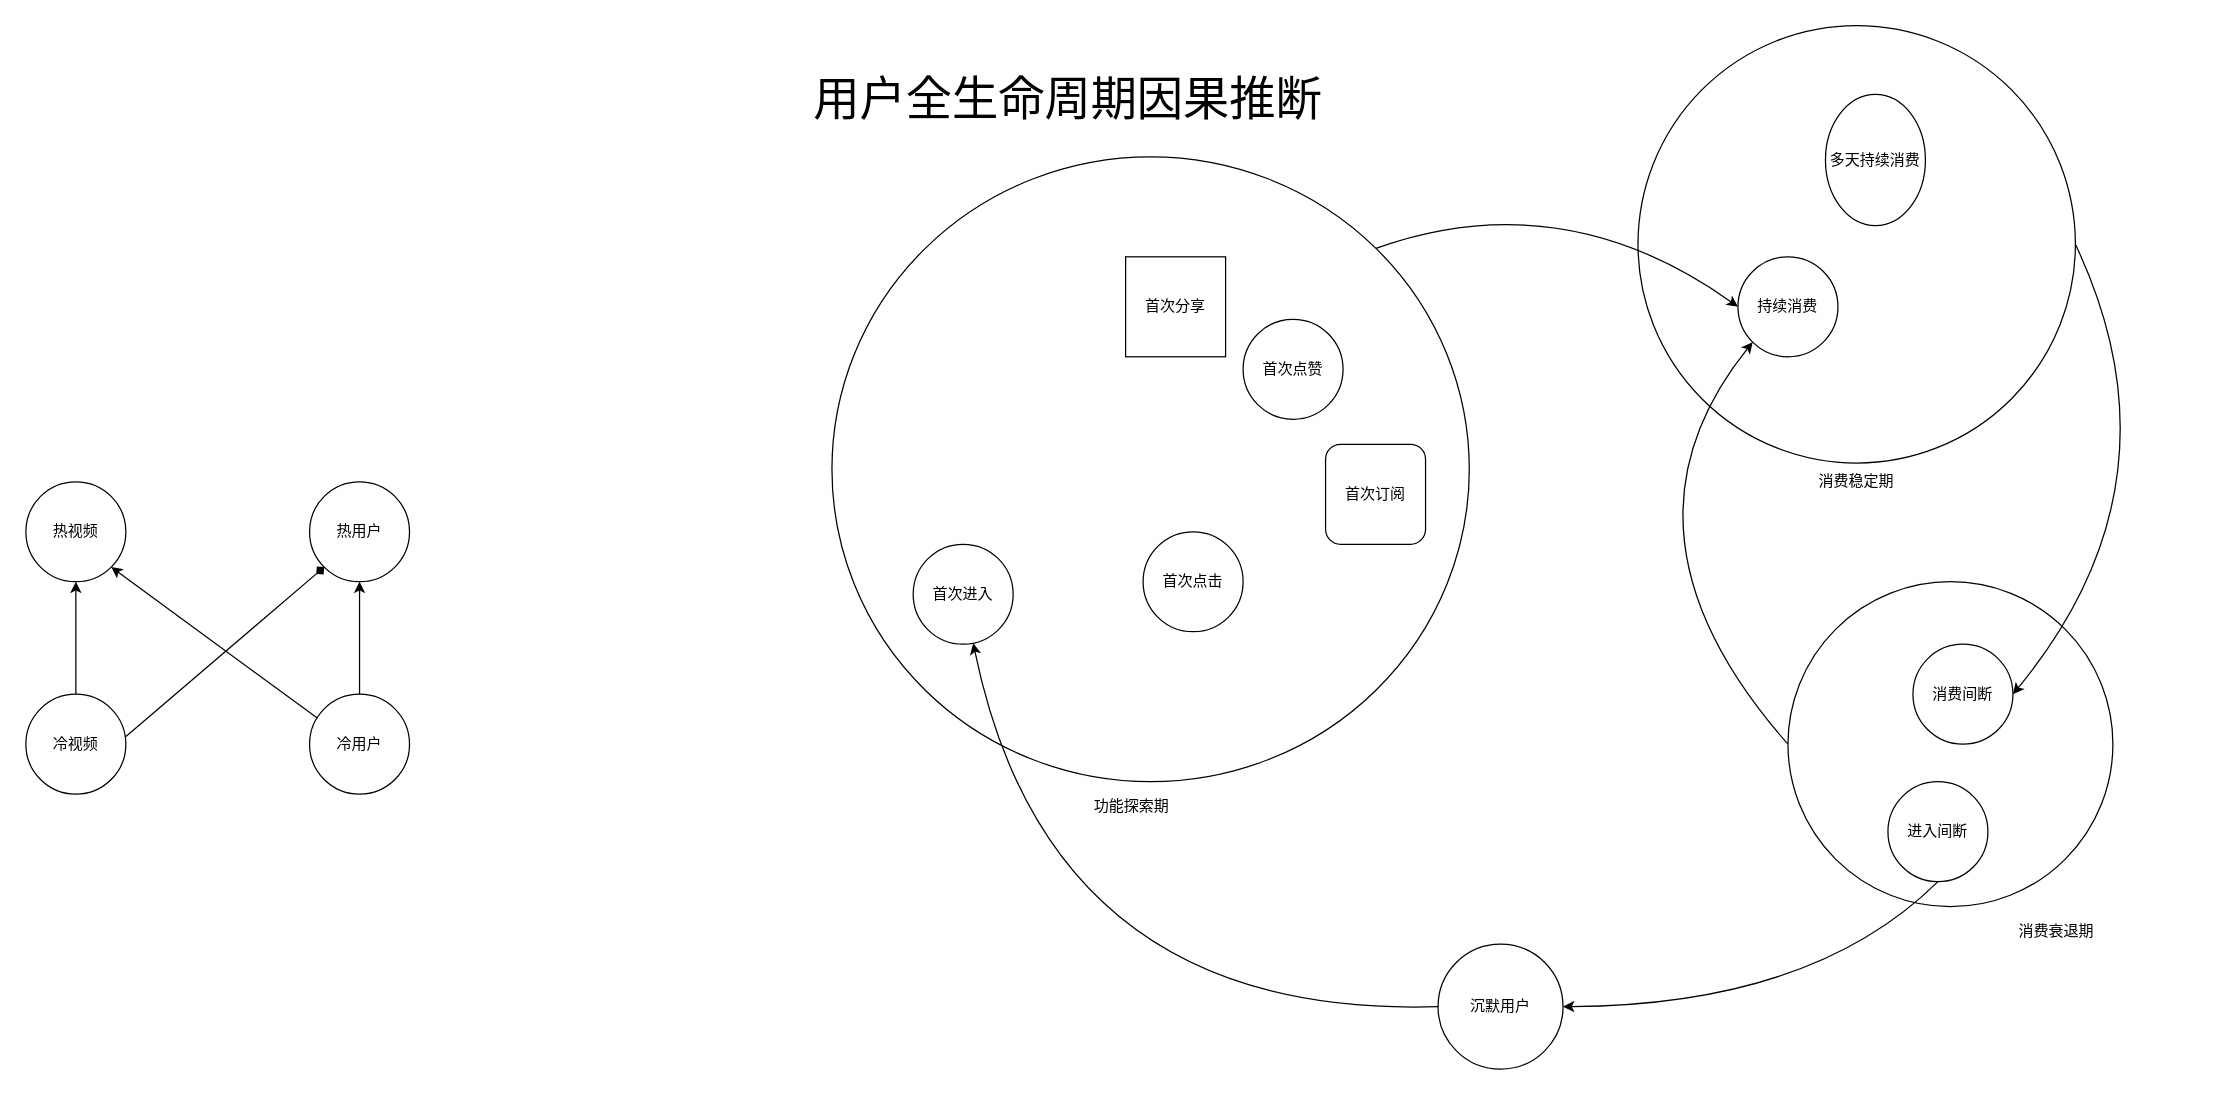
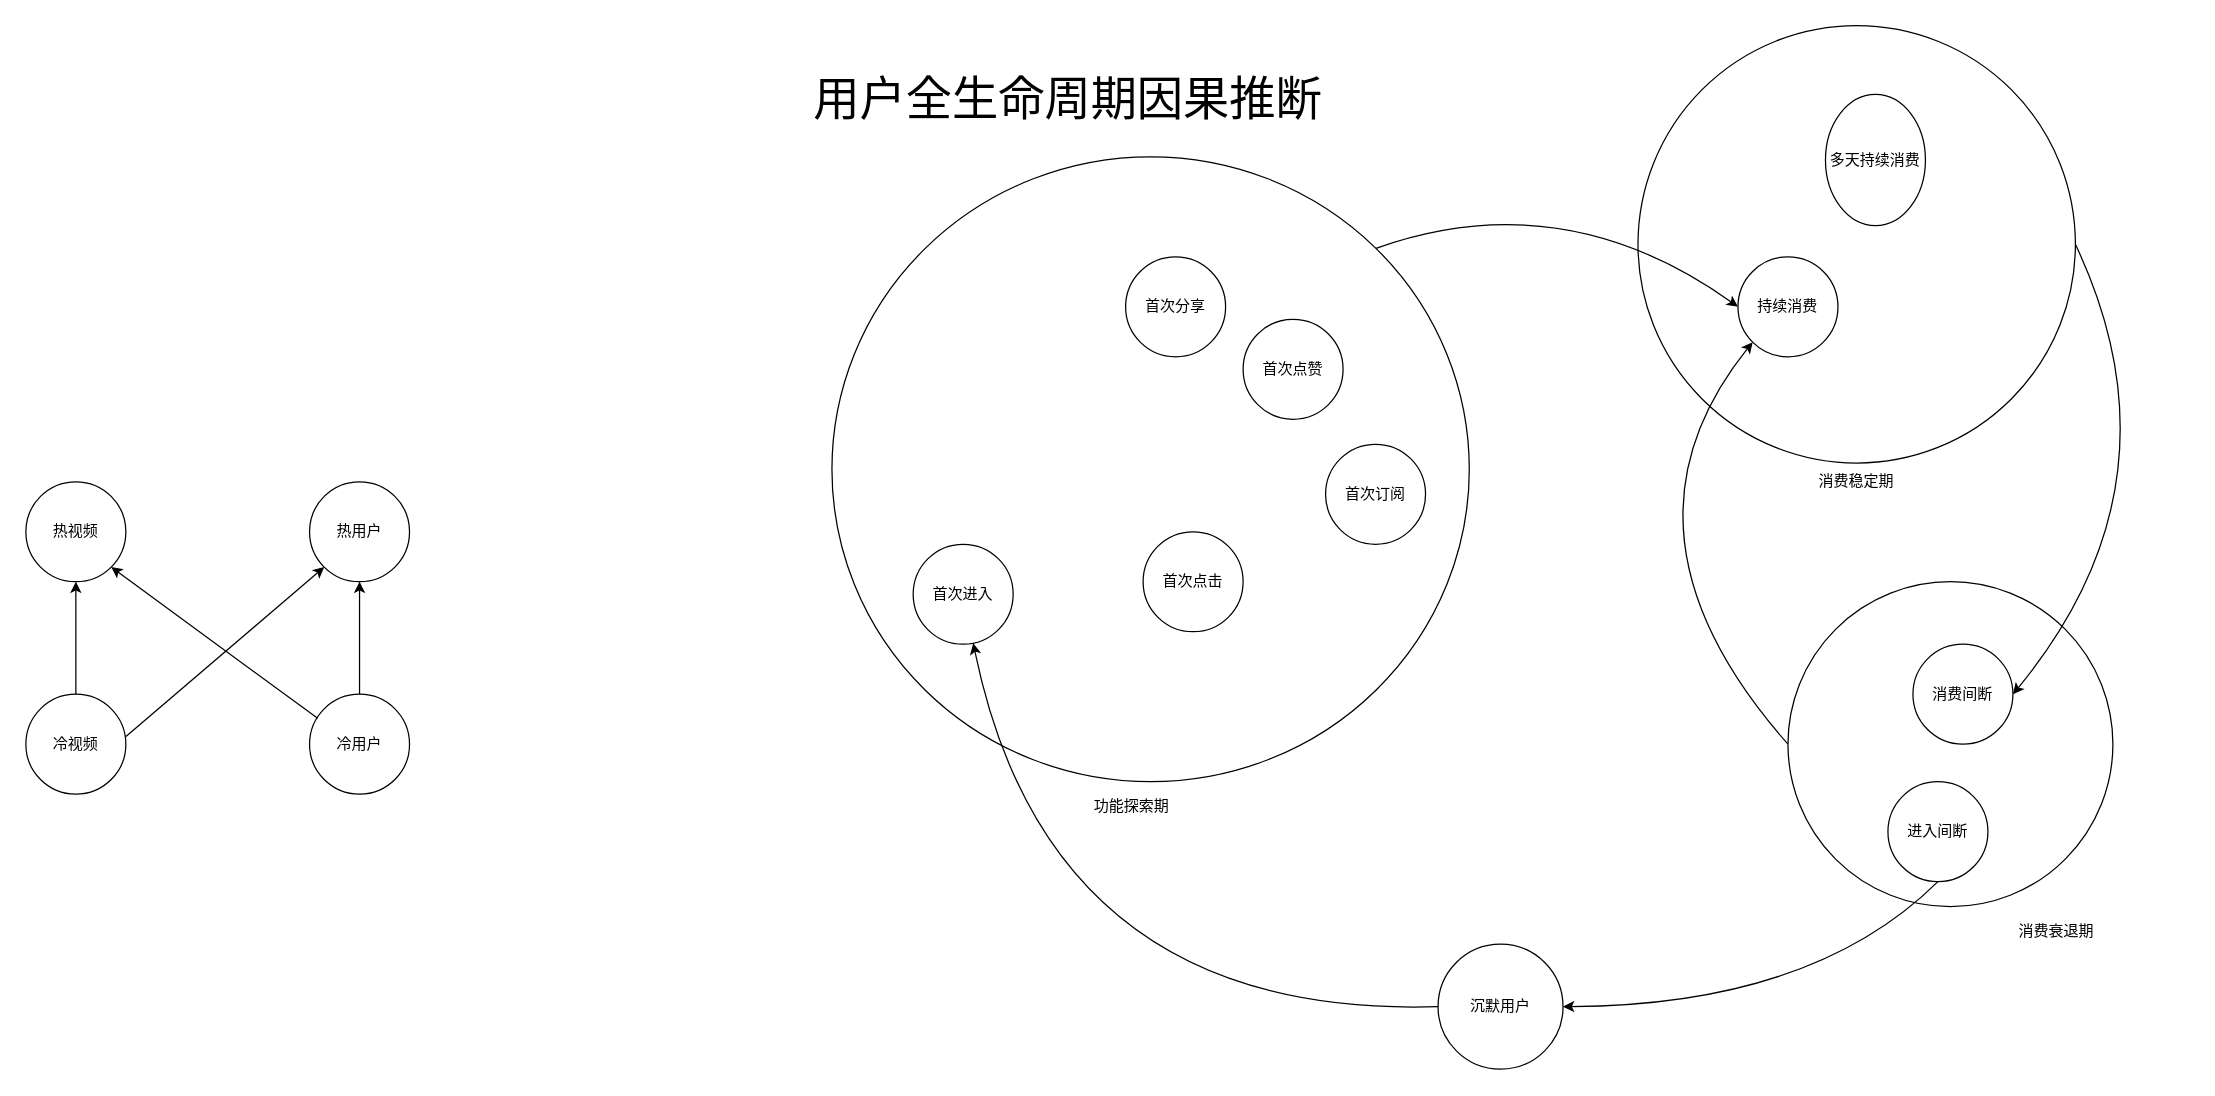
node "首次分享": shape rectangle -> ellipse
node "首次订阅": shape rounded rectangle -> ellipse
edge "冷视频" -> "热用户": arrowhead diamond -> classic
